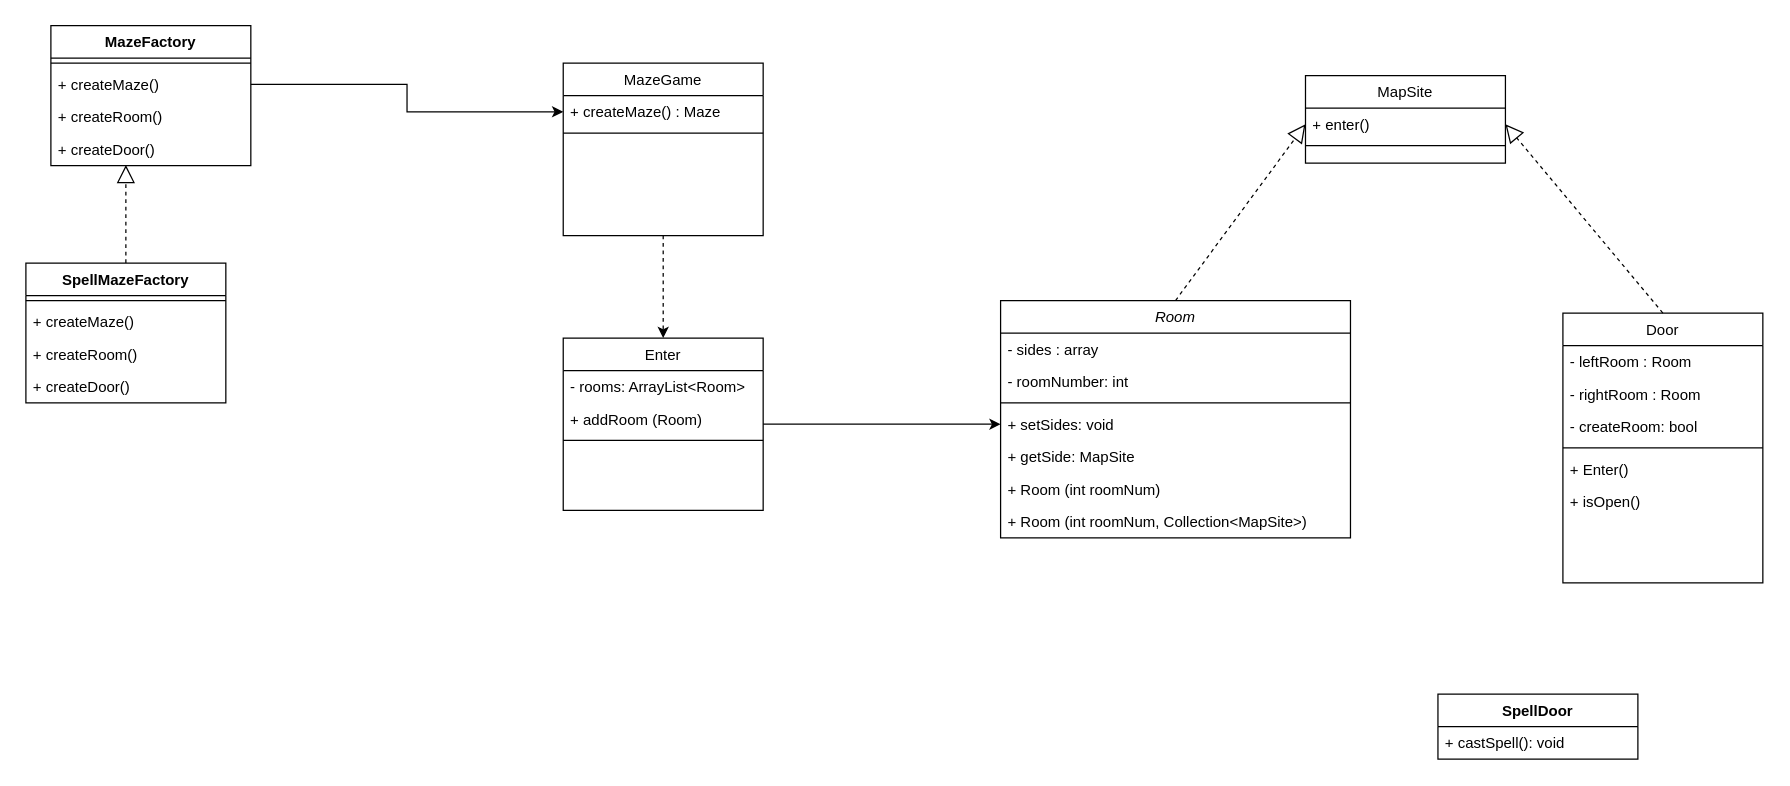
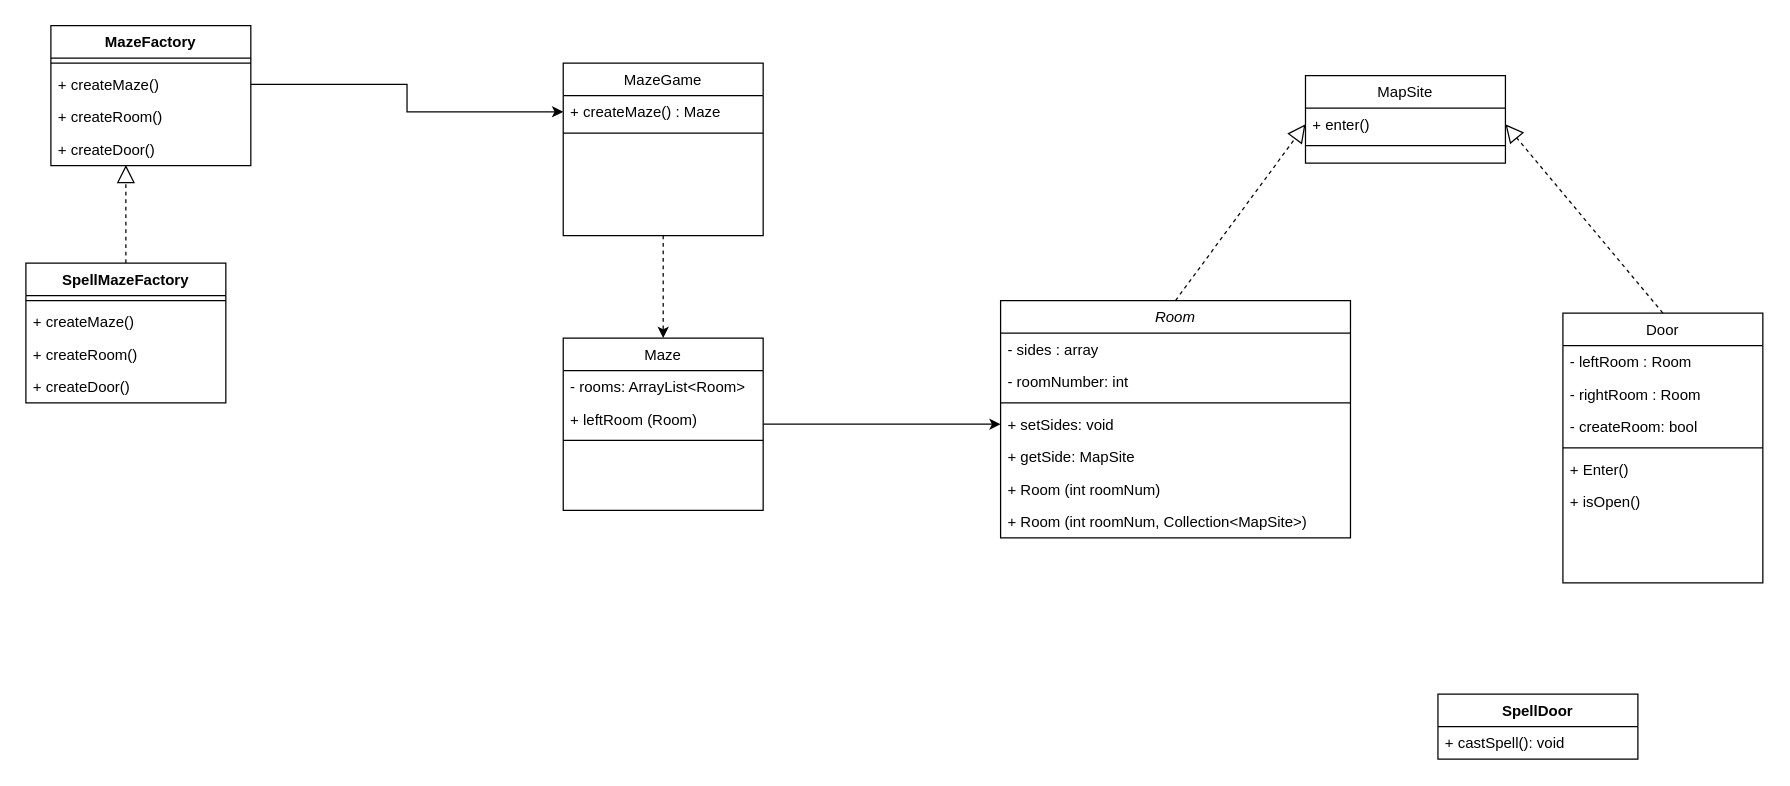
node "Enter": label "Enter" -> "Maze"
node "+ addRoom (Room)": label "+ addRoom (Room)" -> "+ leftRoom (Room)"
